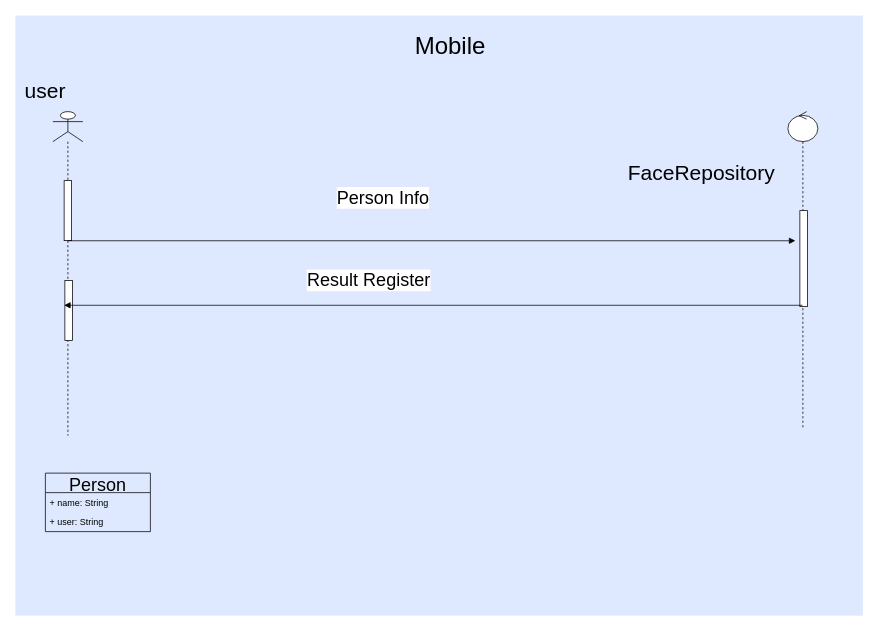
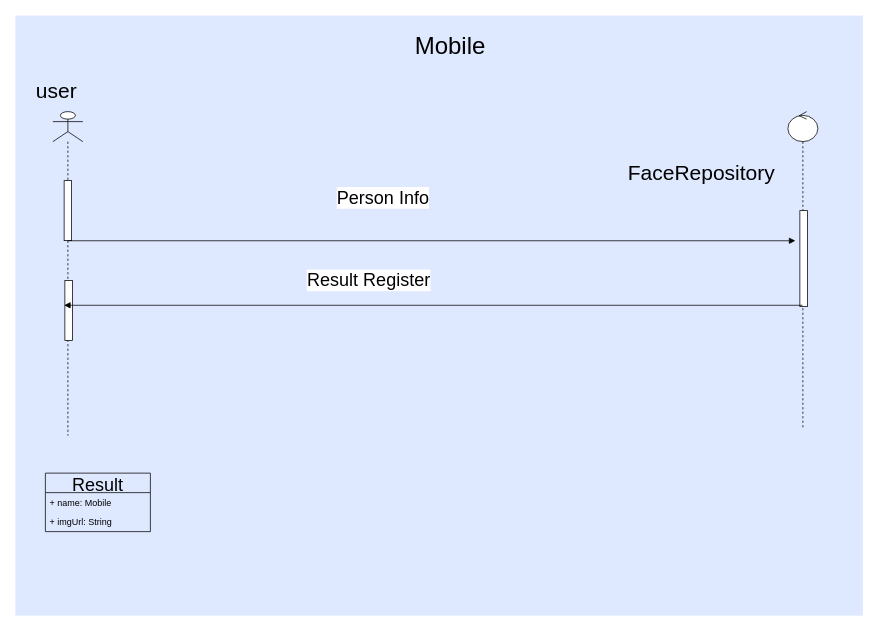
node "user": moved (45, 90) -> (57, 90)
node "Person": label "Person" -> "Result"
node "+ name: String": label "+ name: String" -> "+ name: Mobile"
node "+ user: String": label "+ user: String" -> "+ imgUrl: String"
